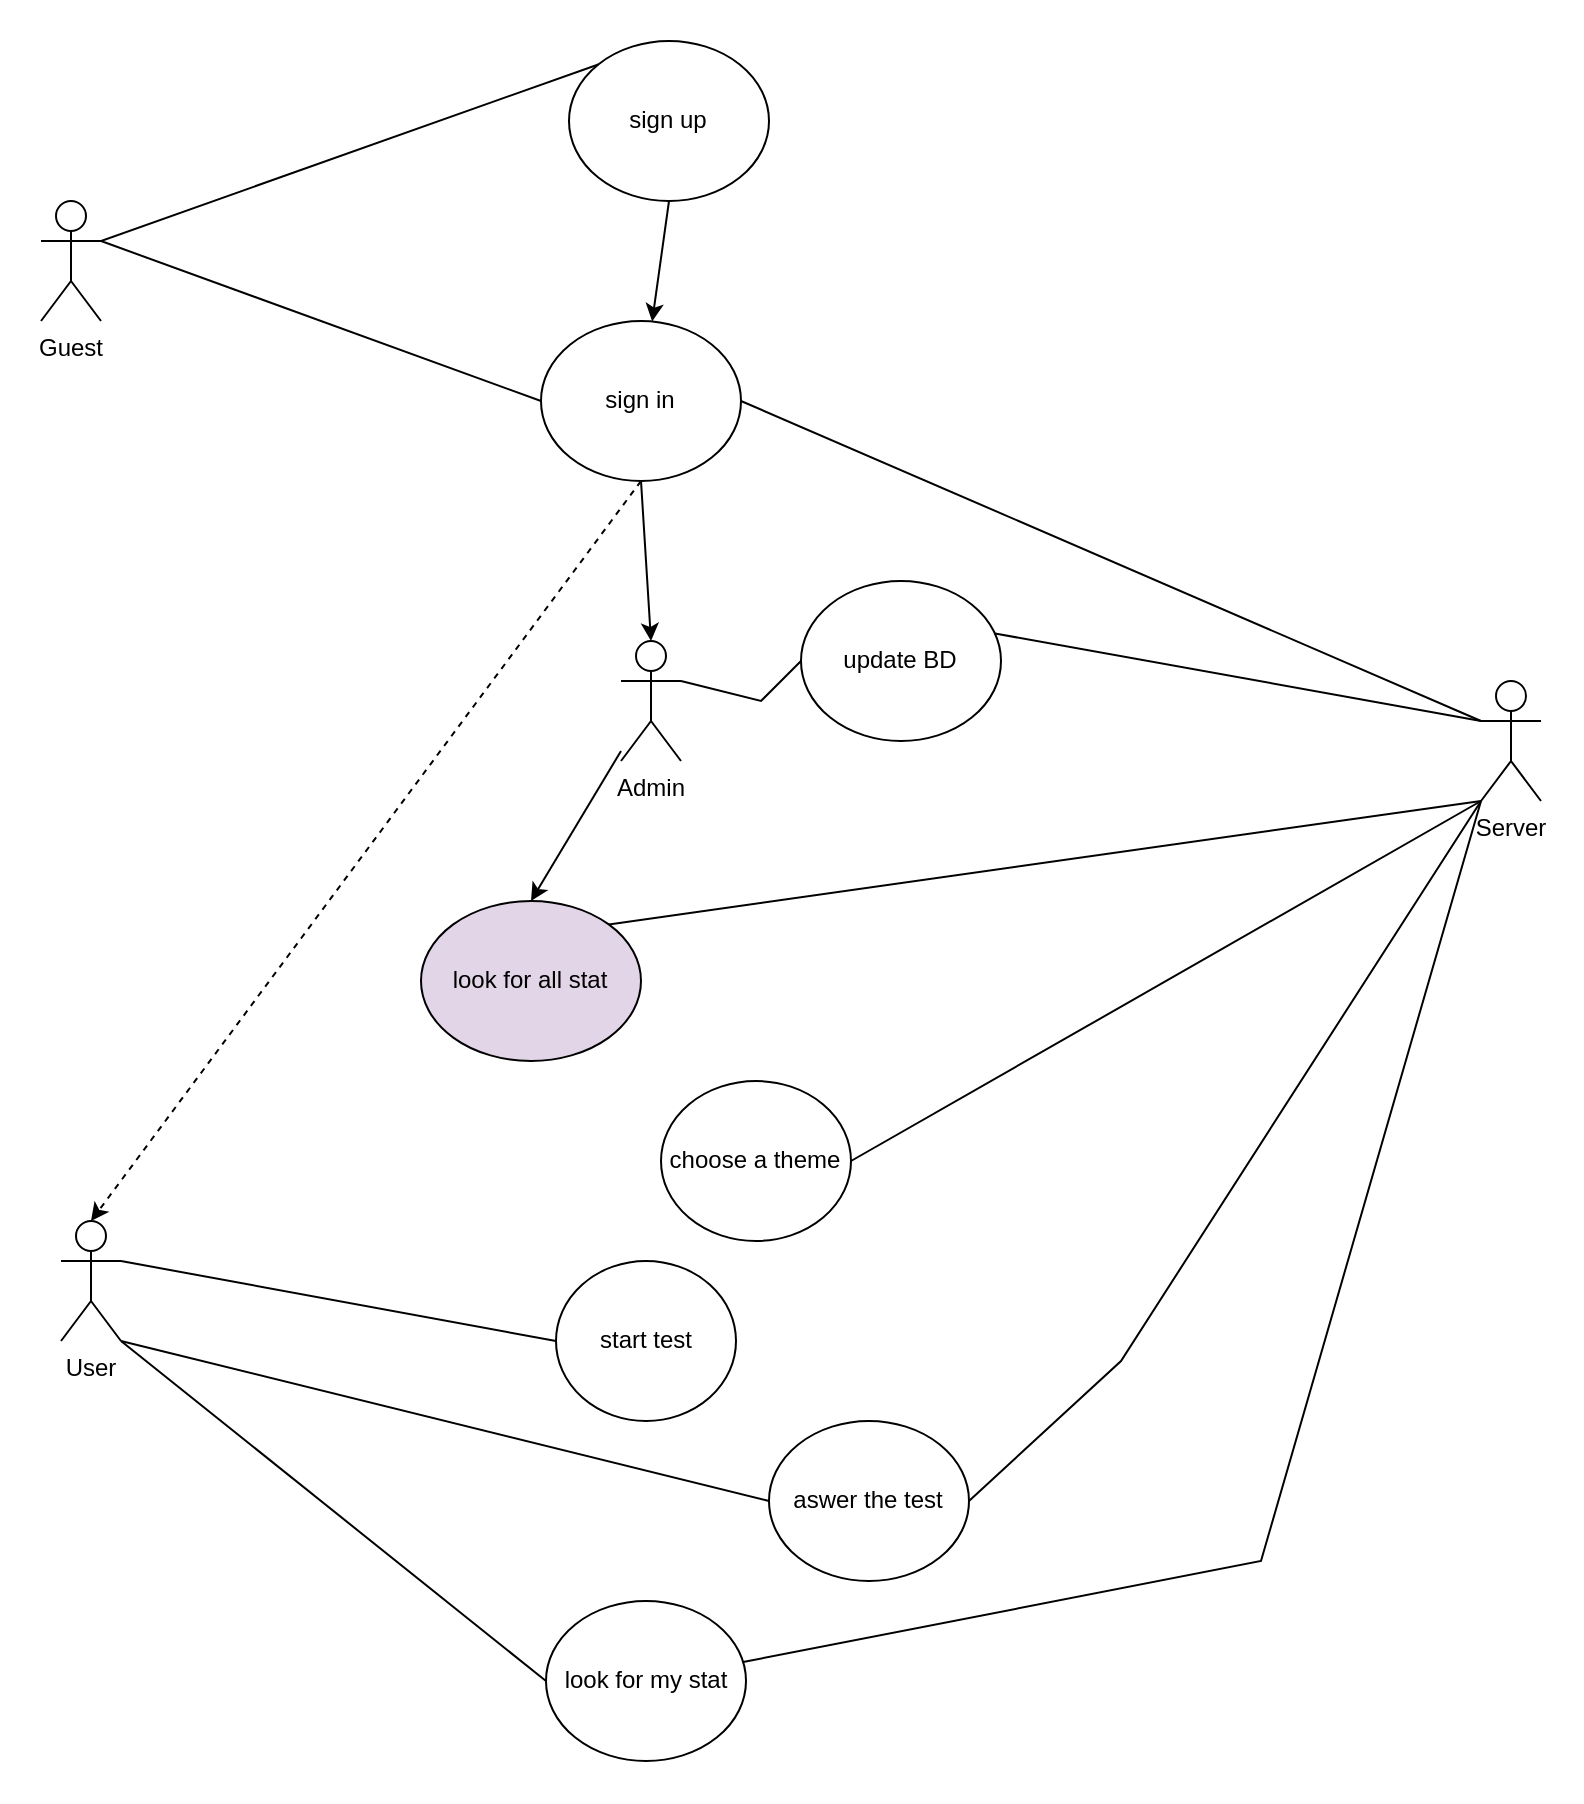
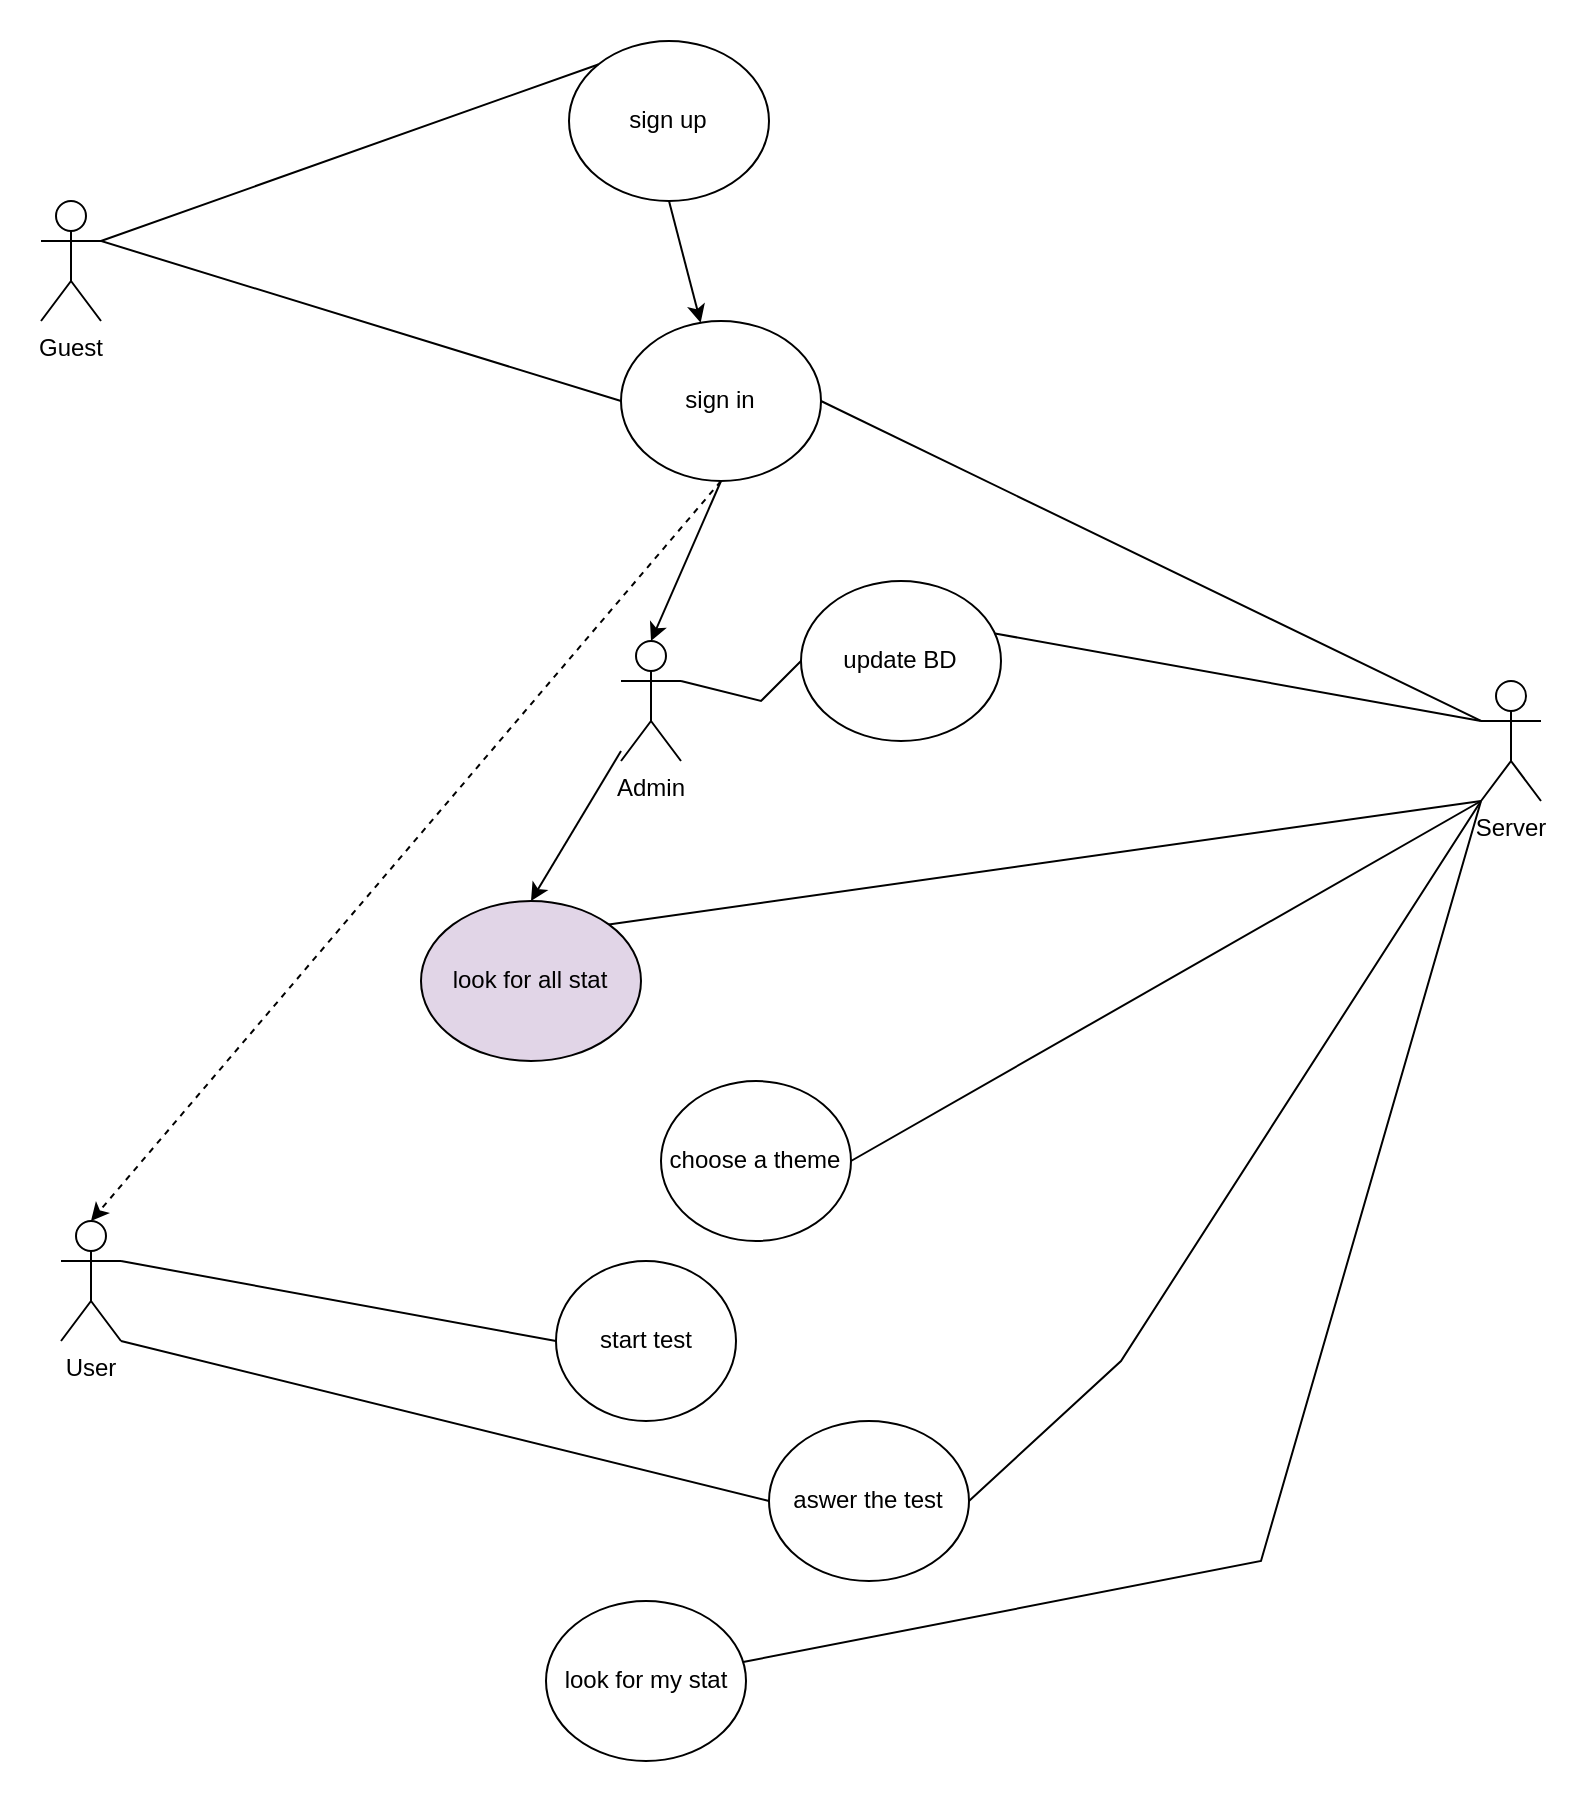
node "sign in": moved (641, 401) -> (721, 401)
edge "User" -- "look for my stat": removed
